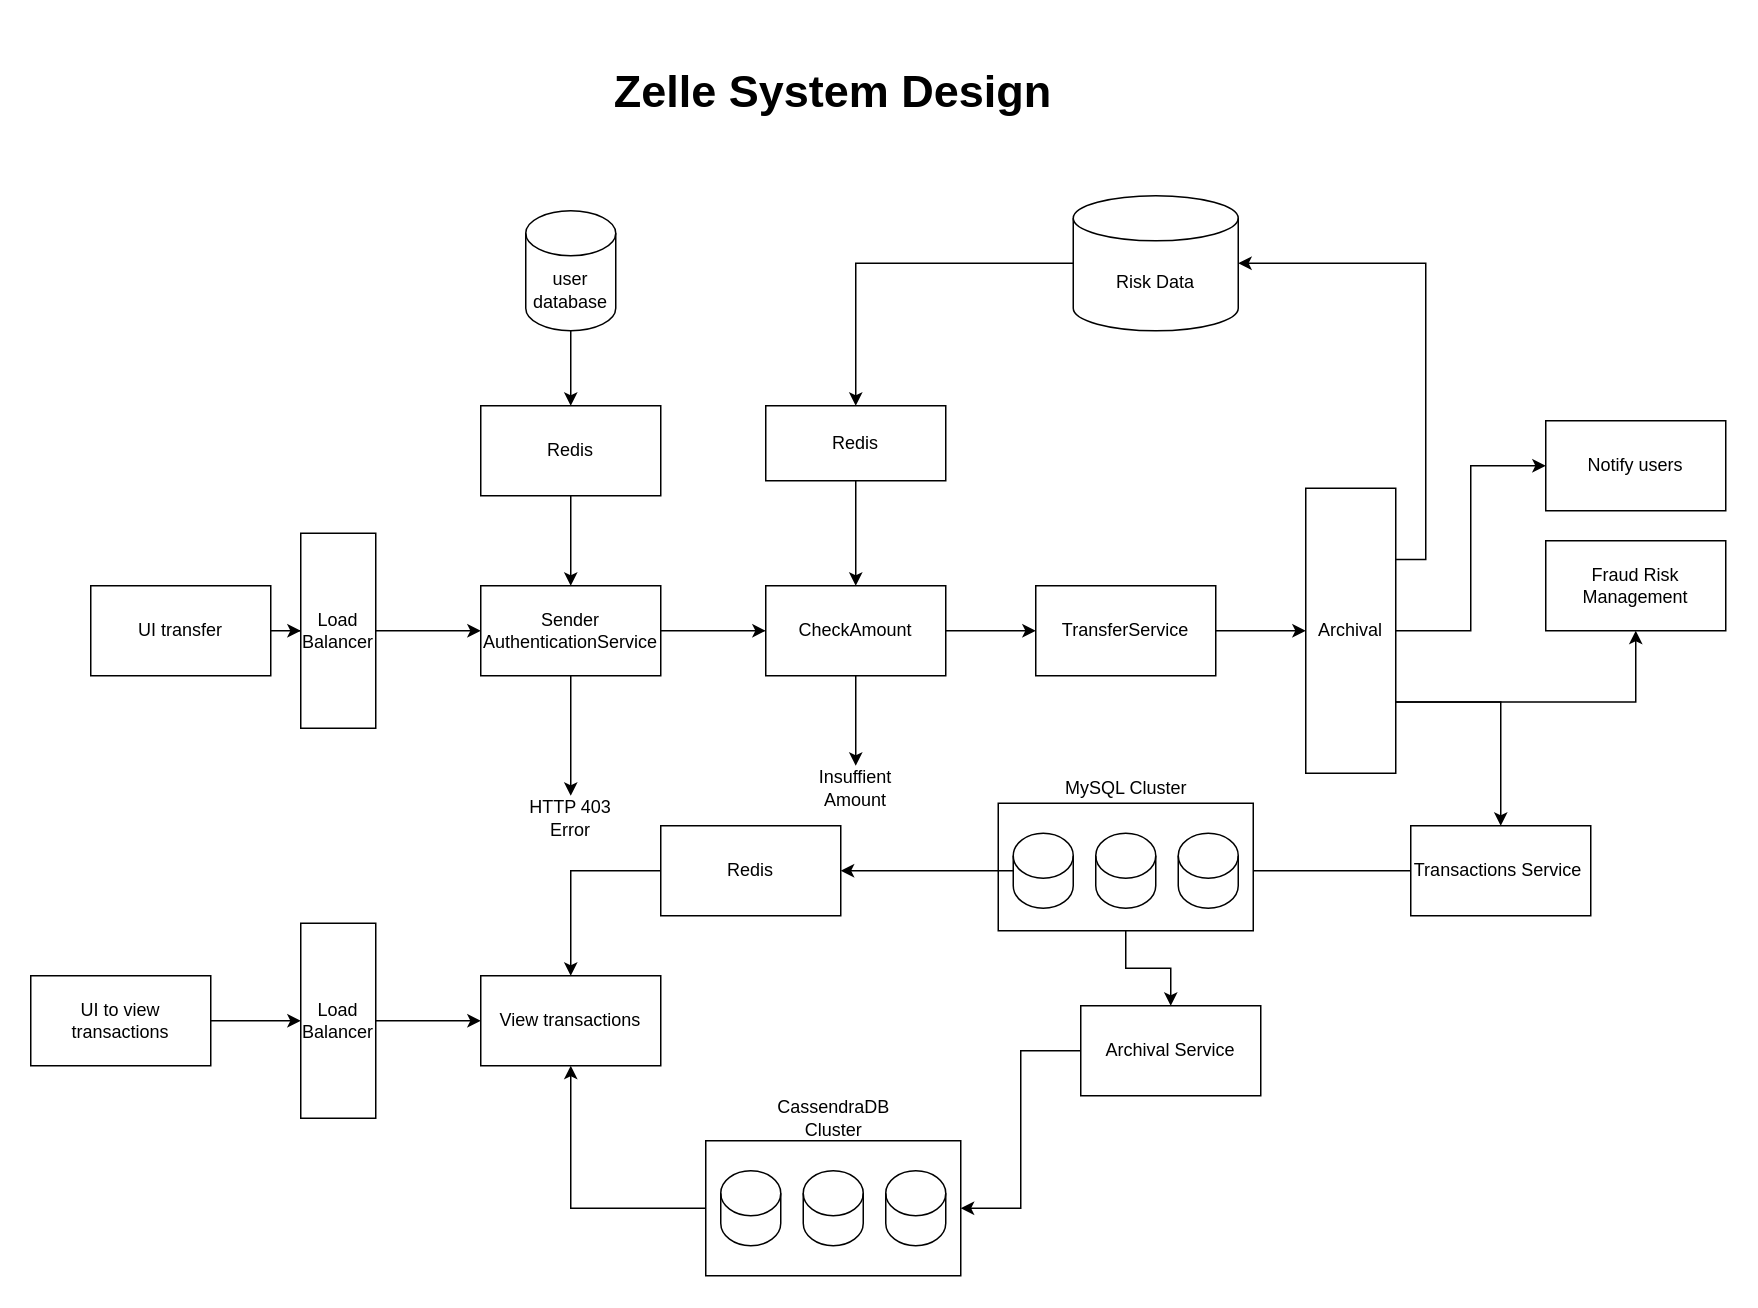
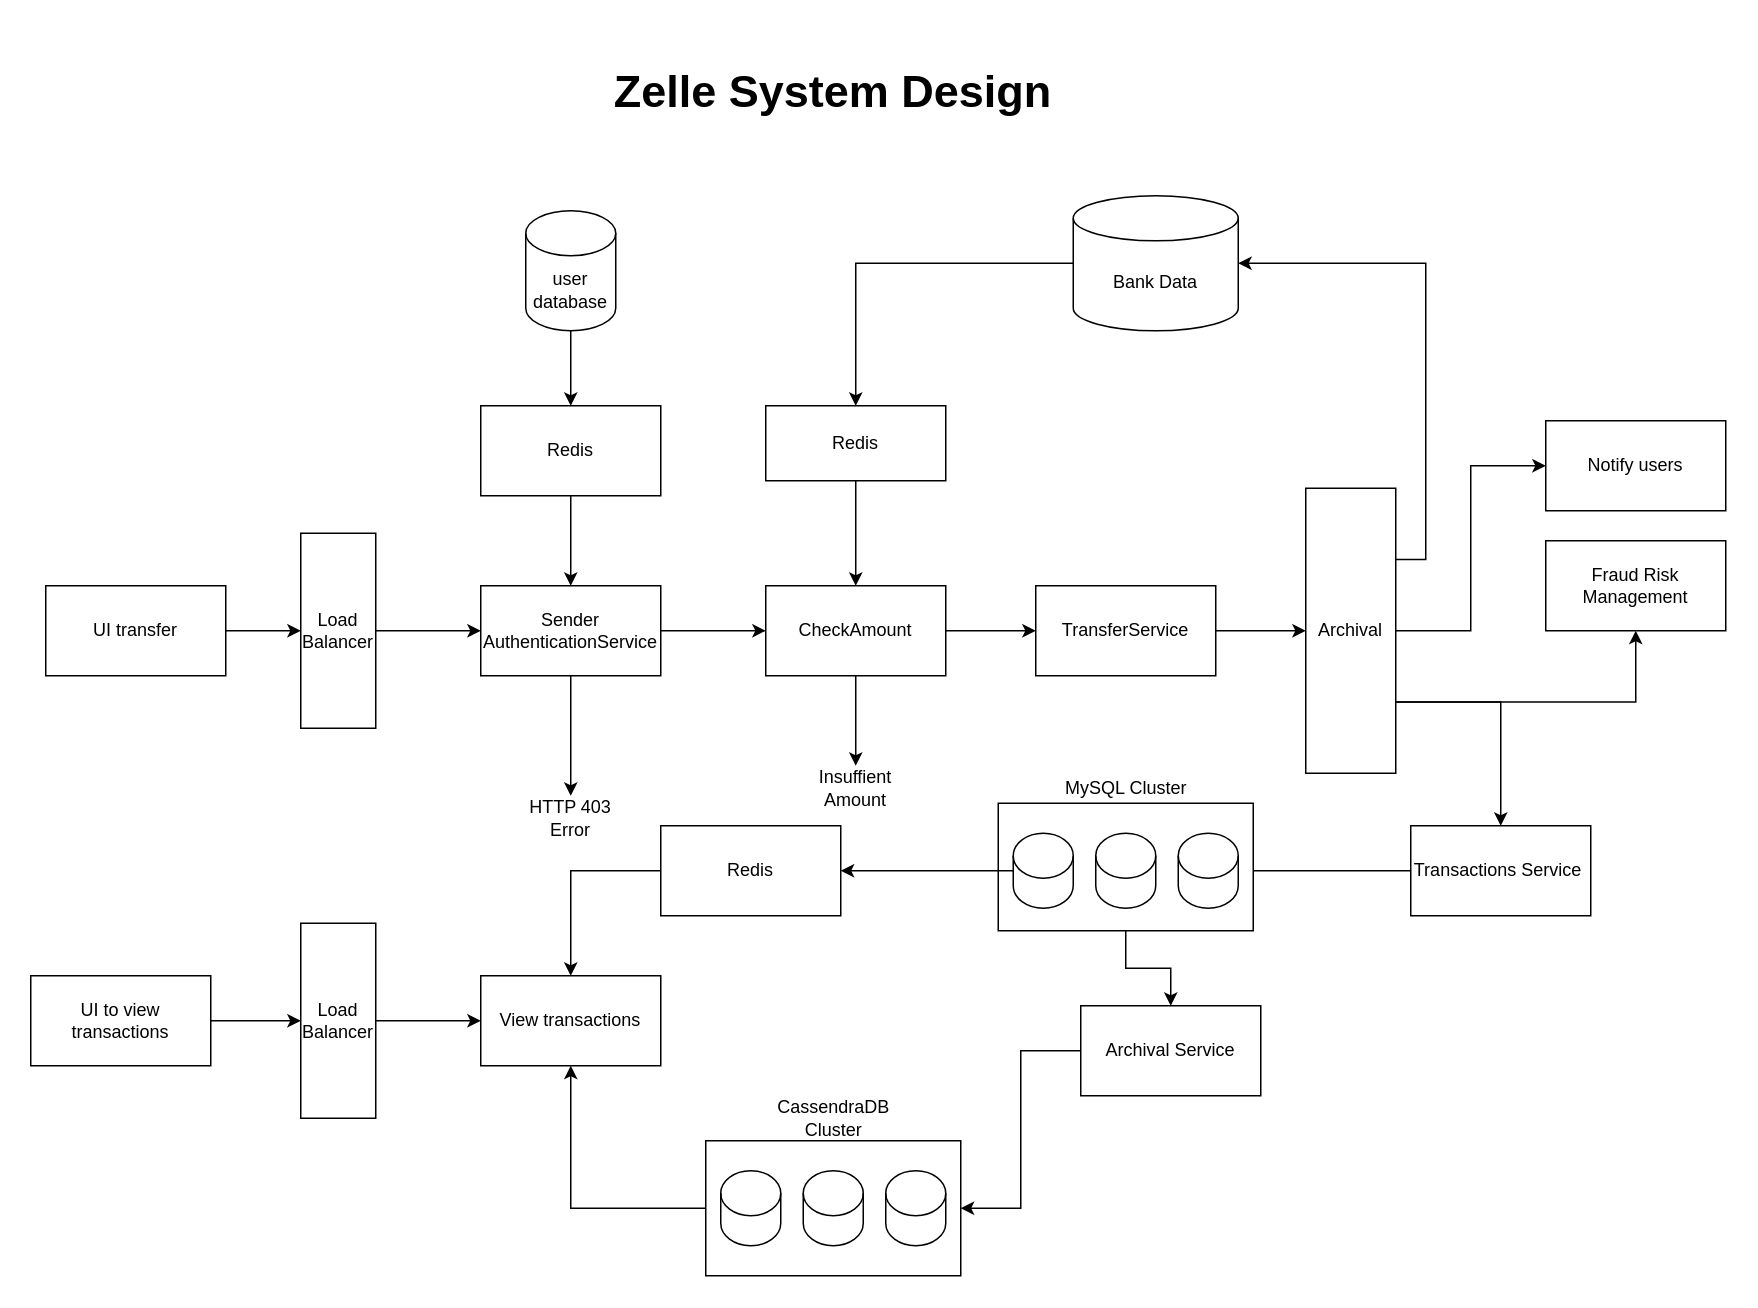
node "Risk Data": label "Risk Data" -> "Bank Data"
node "UI transfer": moved (181, 631) -> (136, 631)
